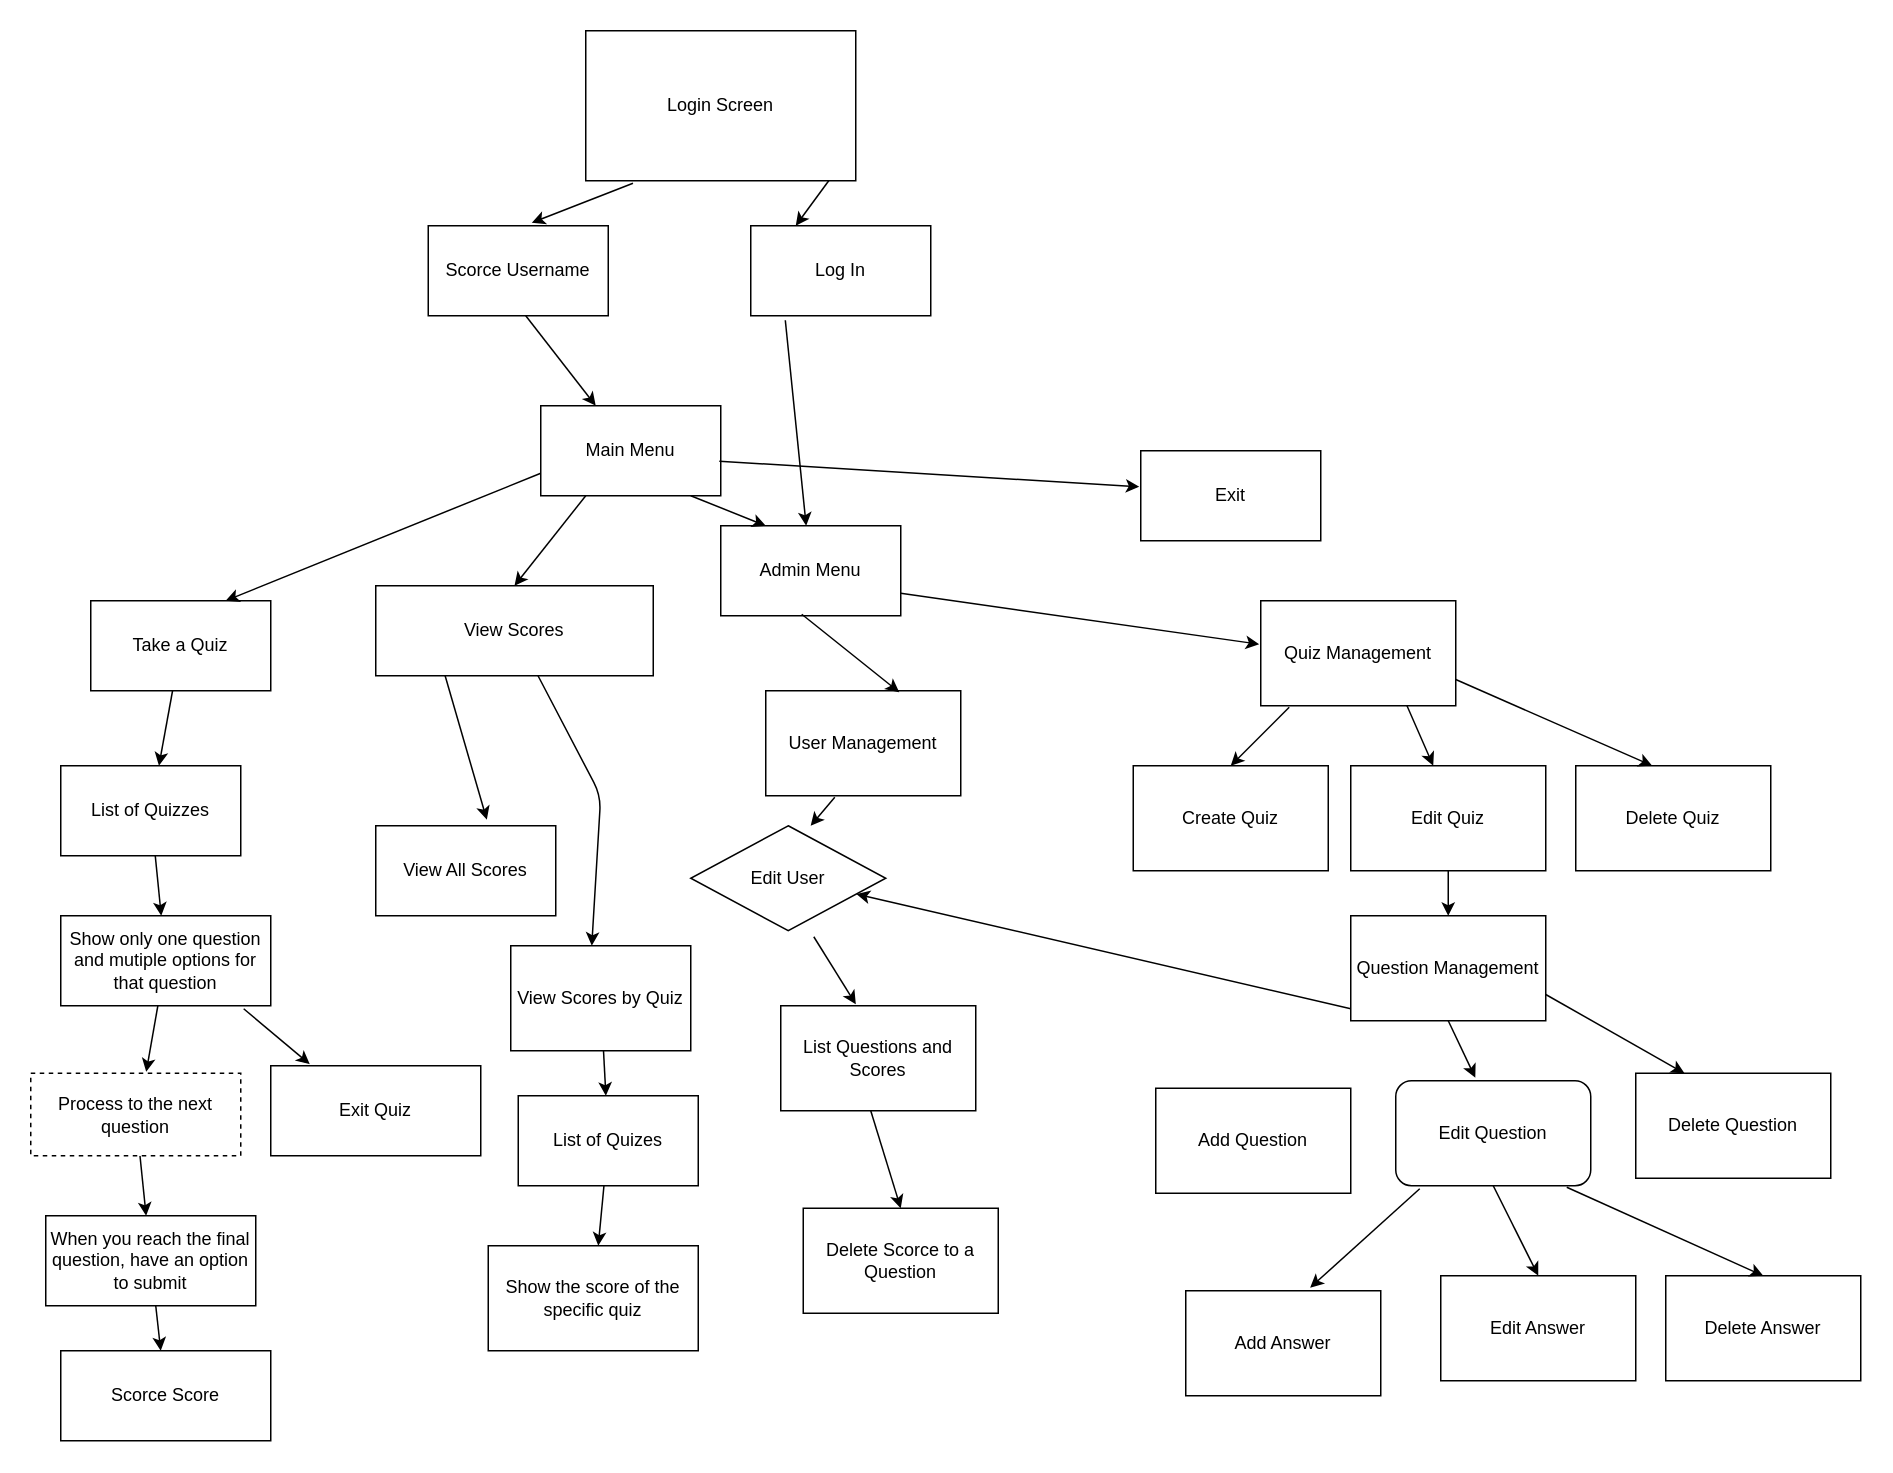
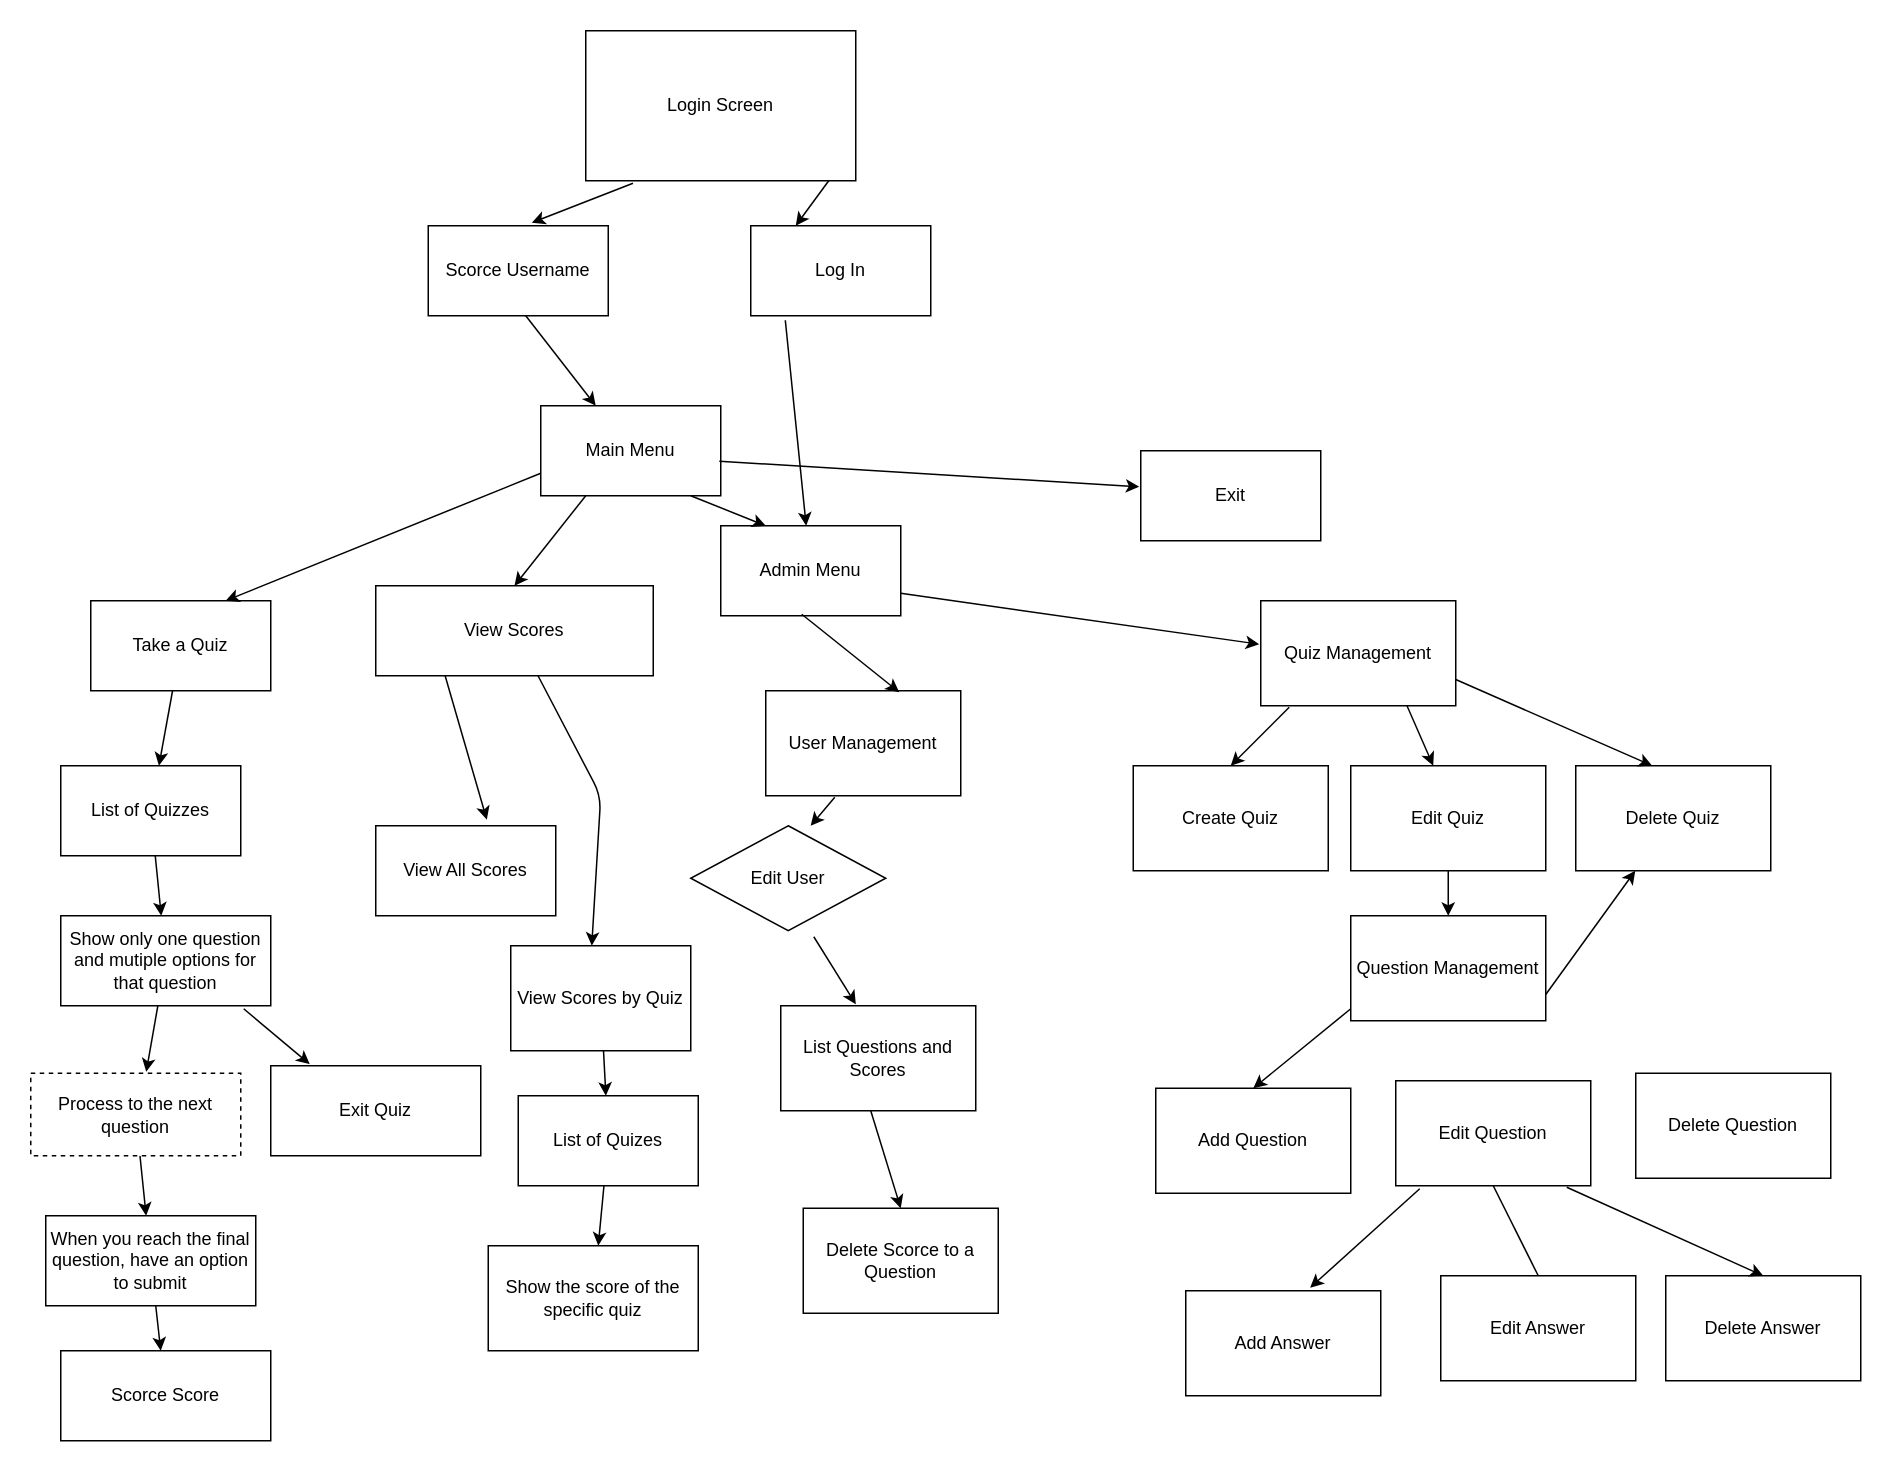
edge "Question Management" -> "Edit User": now "Question Management" -> "Add Question"
edge "Question Management" -> "Delete Question": now "Question Management" -> "Delete Quiz"
edge "Question Management" -> "Edit Question": removed
node "Edit Question": shape rounded rectangle -> rectangle
edge "Edit Question" -> "Edit Answer": arrowhead classic -> none
